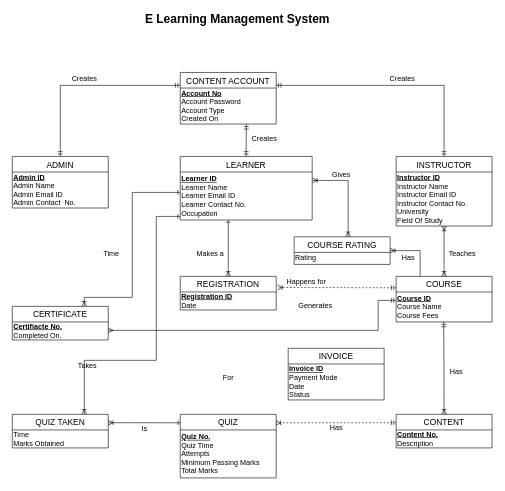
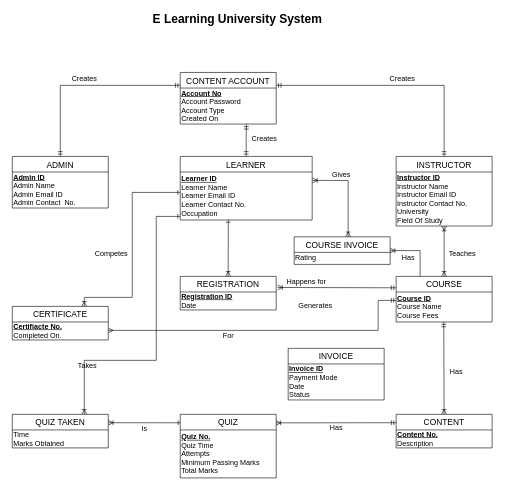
node "E Learning Management System": label "E Learning Management System" -> "E Learning University System"
node "COURSE RATING": label "COURSE RATING" -> "COURSE INVOICE"
node "Time": label "Time" -> "Competes"
node "Makes a": removed
edge "REGISTRATION" -- "COURSE": style dashed -> solid
node "For": moved (228, 378) -> (228, 336)
edge "CONTENT" -- "QUIZ": style dashed -> solid
